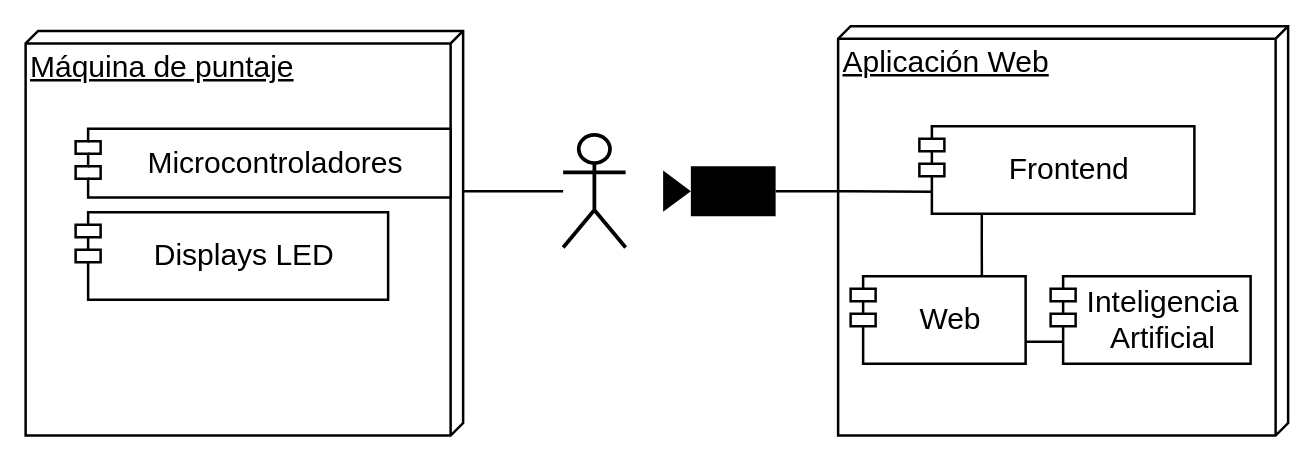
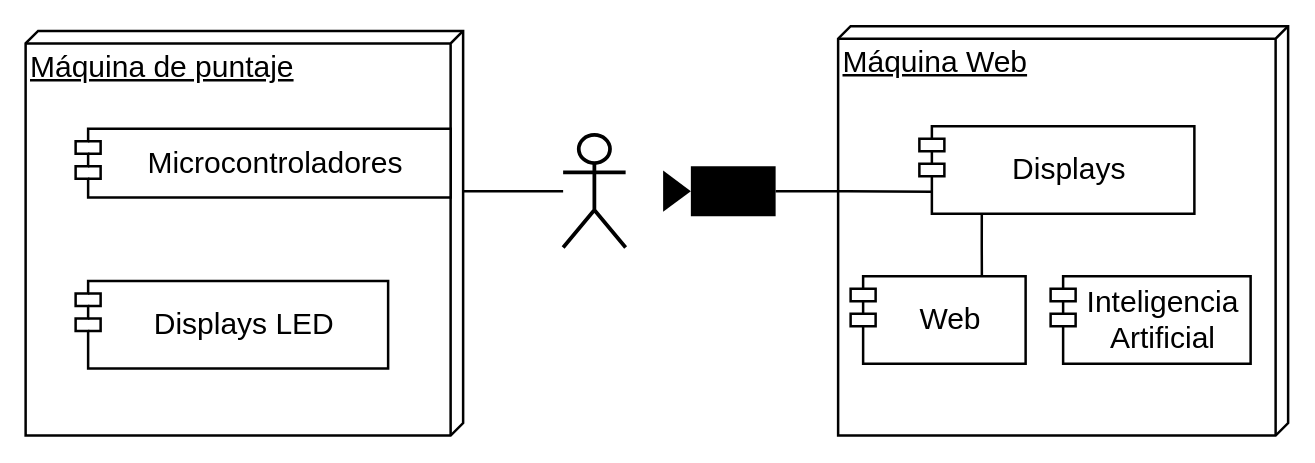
node "Aplicación Web": label "Aplicación Web" -> "Máquina Web"
node "Frontend": label "Frontend" -> "Displays"
node "Displays LED": moved (232, 256) -> (232, 324)
edge "Web" -- "InteligenciaArtificial": removed
